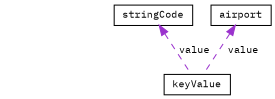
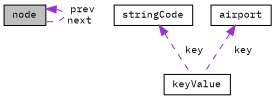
node "node": added
edge "keyValue" -> "stringCode": label " value" -> " key"
edge "keyValue" -> "airport": label " value" -> " key"
